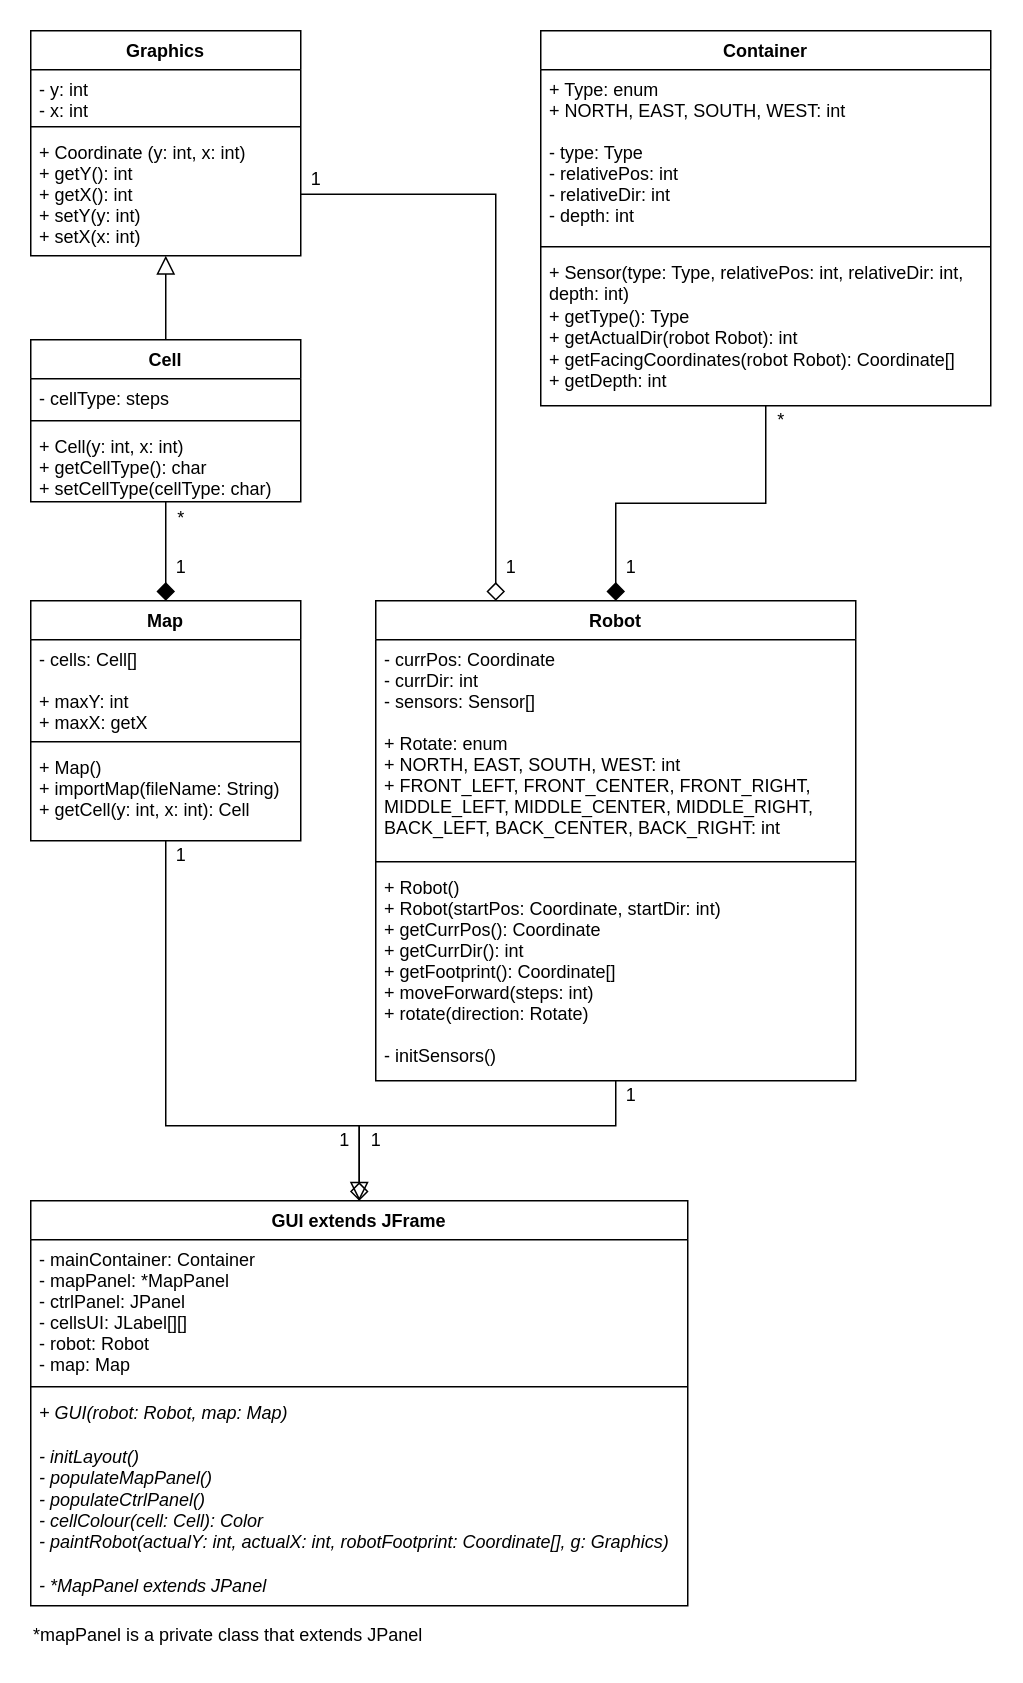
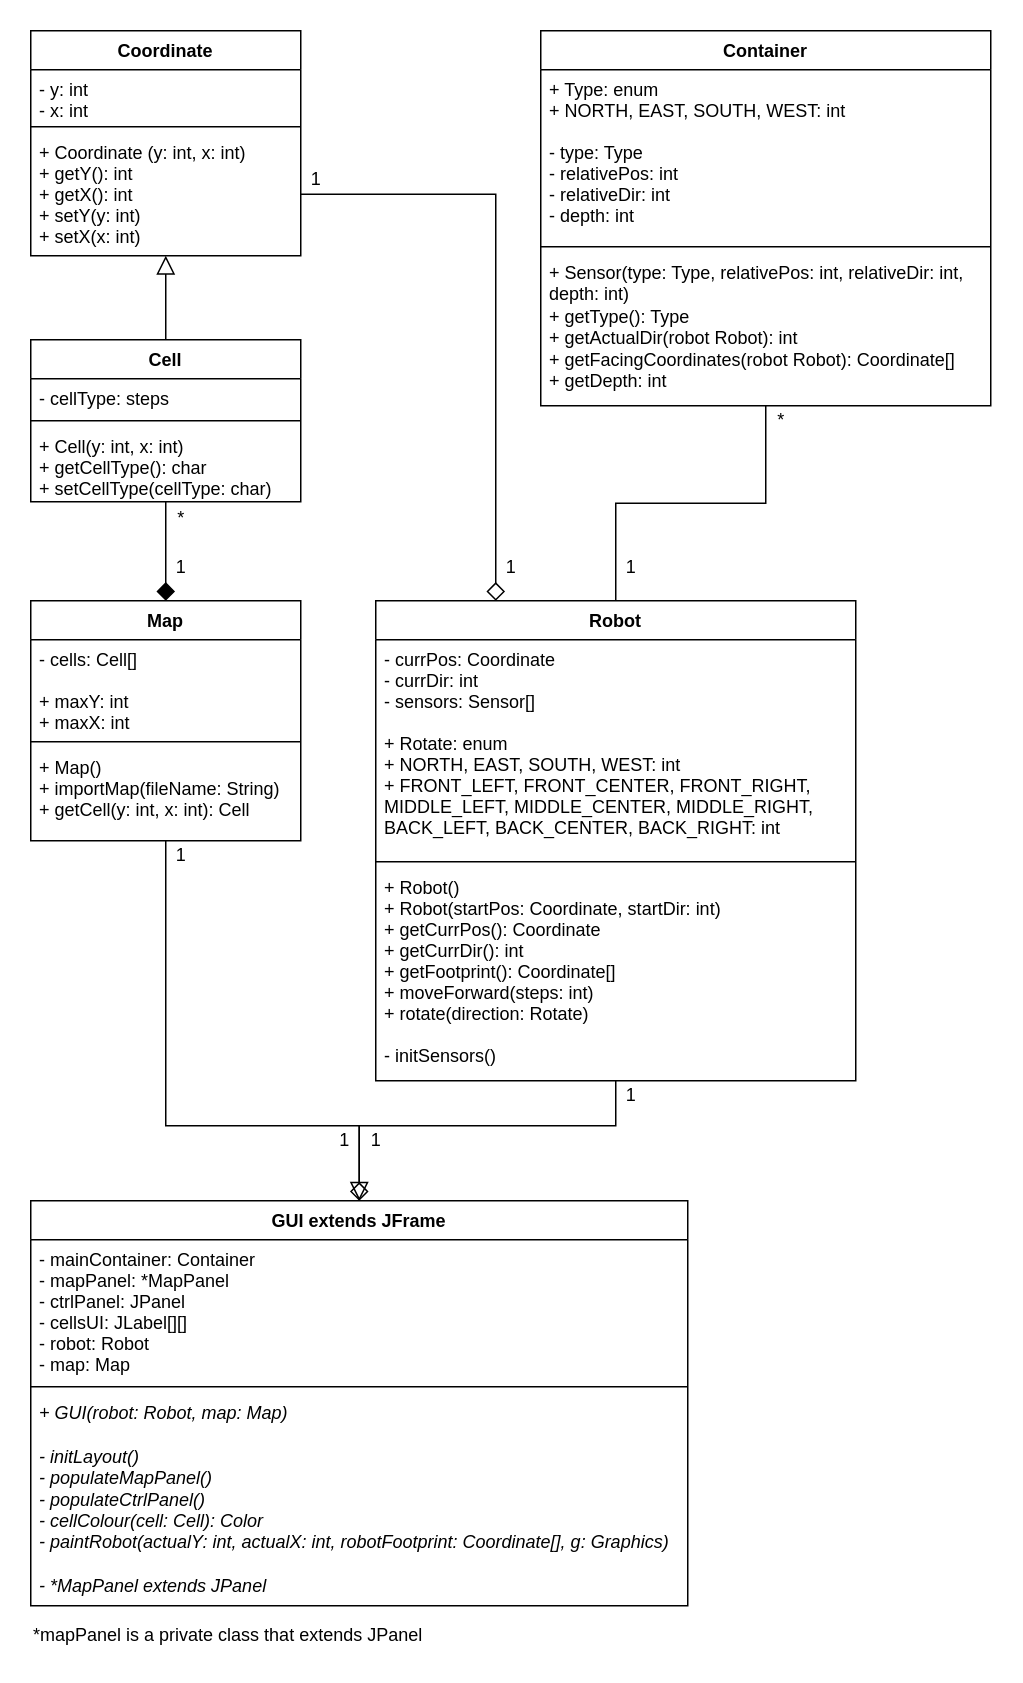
node "Graphics": label "Graphics" -> "Coordinate"
edge "Container" -> "Robot": arrowhead diamond -> none
node "- cells: Cell[] + maxY: int + maxX: getX": label "- cells: Cell[] + maxY: int + maxX: getX" -> "- cells: Cell[] + maxY: int + maxX: int"
